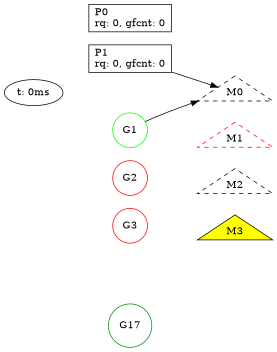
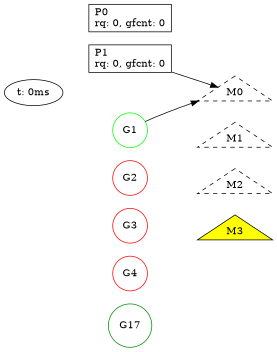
node "M1": color red -> black
node "G4": added
